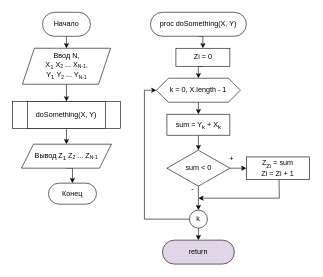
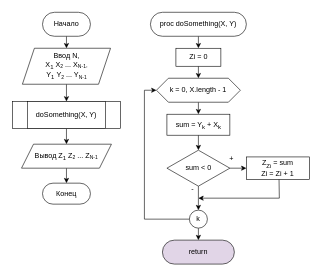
node "Zi = 0": size 54x18 -> 45x18
node "Конец": moved (72, 194) -> (66, 194)
